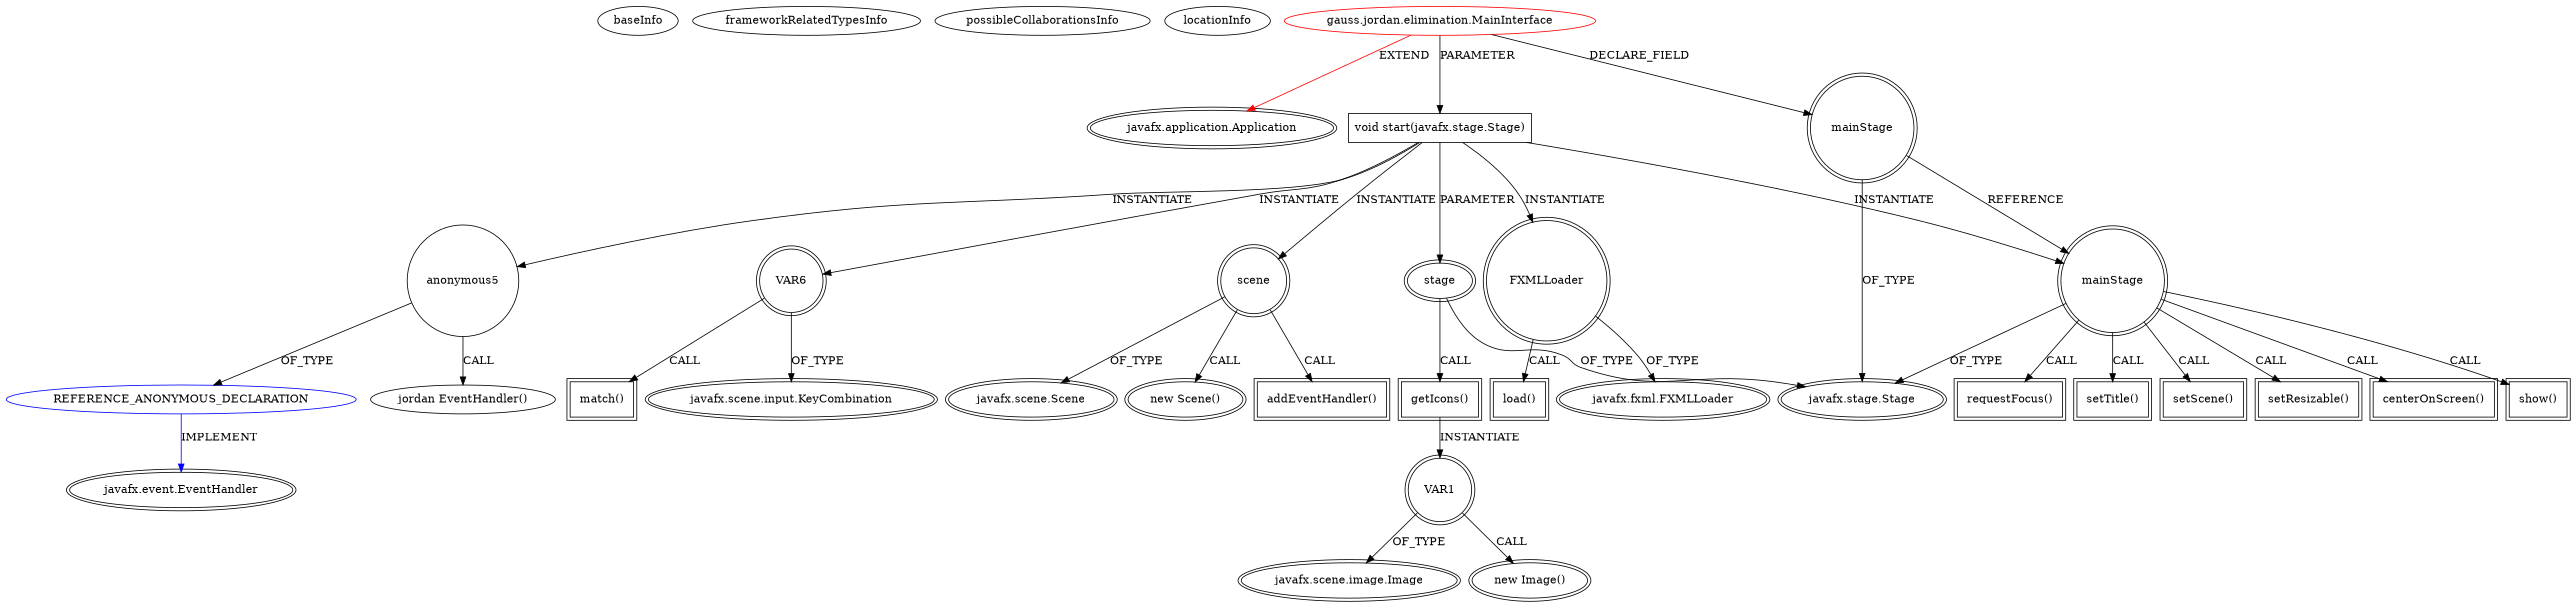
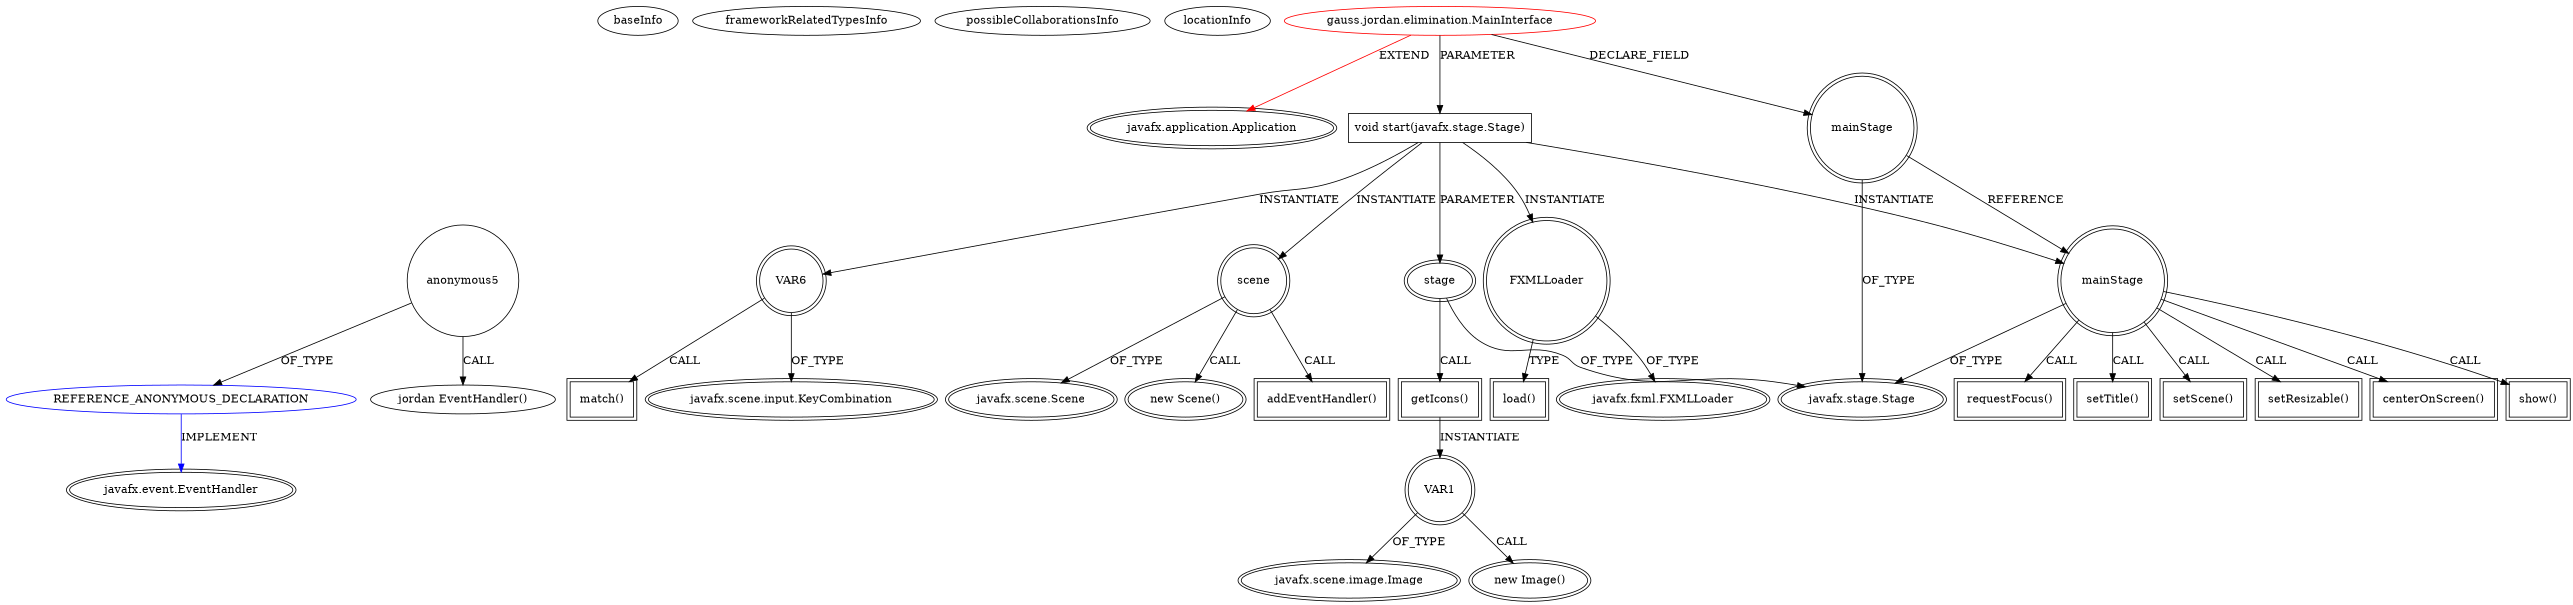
edge "void start(javafx.stage.Stage)" -> "anonymous5": removed, label "INSTANTIATE"
edge "FXMLLoader" -> "load()": label "CALL" -> "TYPE"
